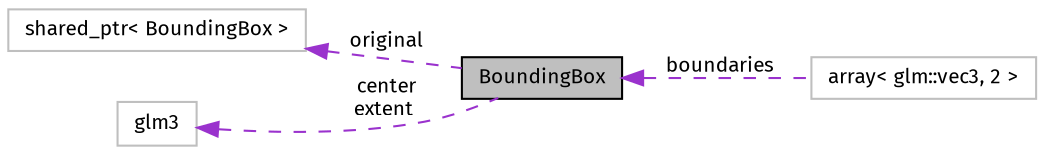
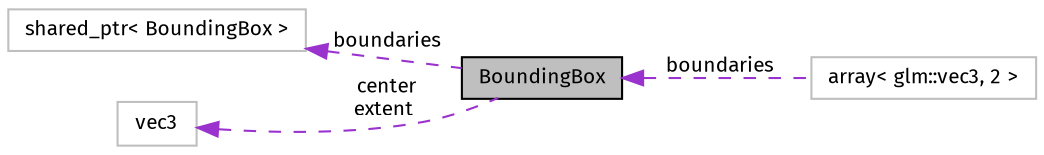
edge "BoundingBox" -> "shared_ptr< BoundingBox >": label " original" -> " boundaries"
node "glm3": label "glm3" -> "vec3"
